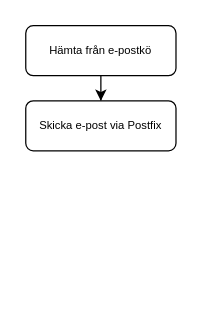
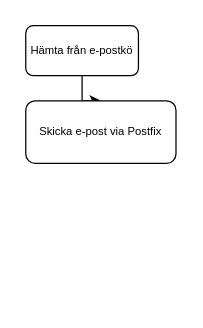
node "Hämta från e-postkö": size 150x50 -> 113x50
node "Skicka e-post via Postfix": size 150x50 -> 150x63
